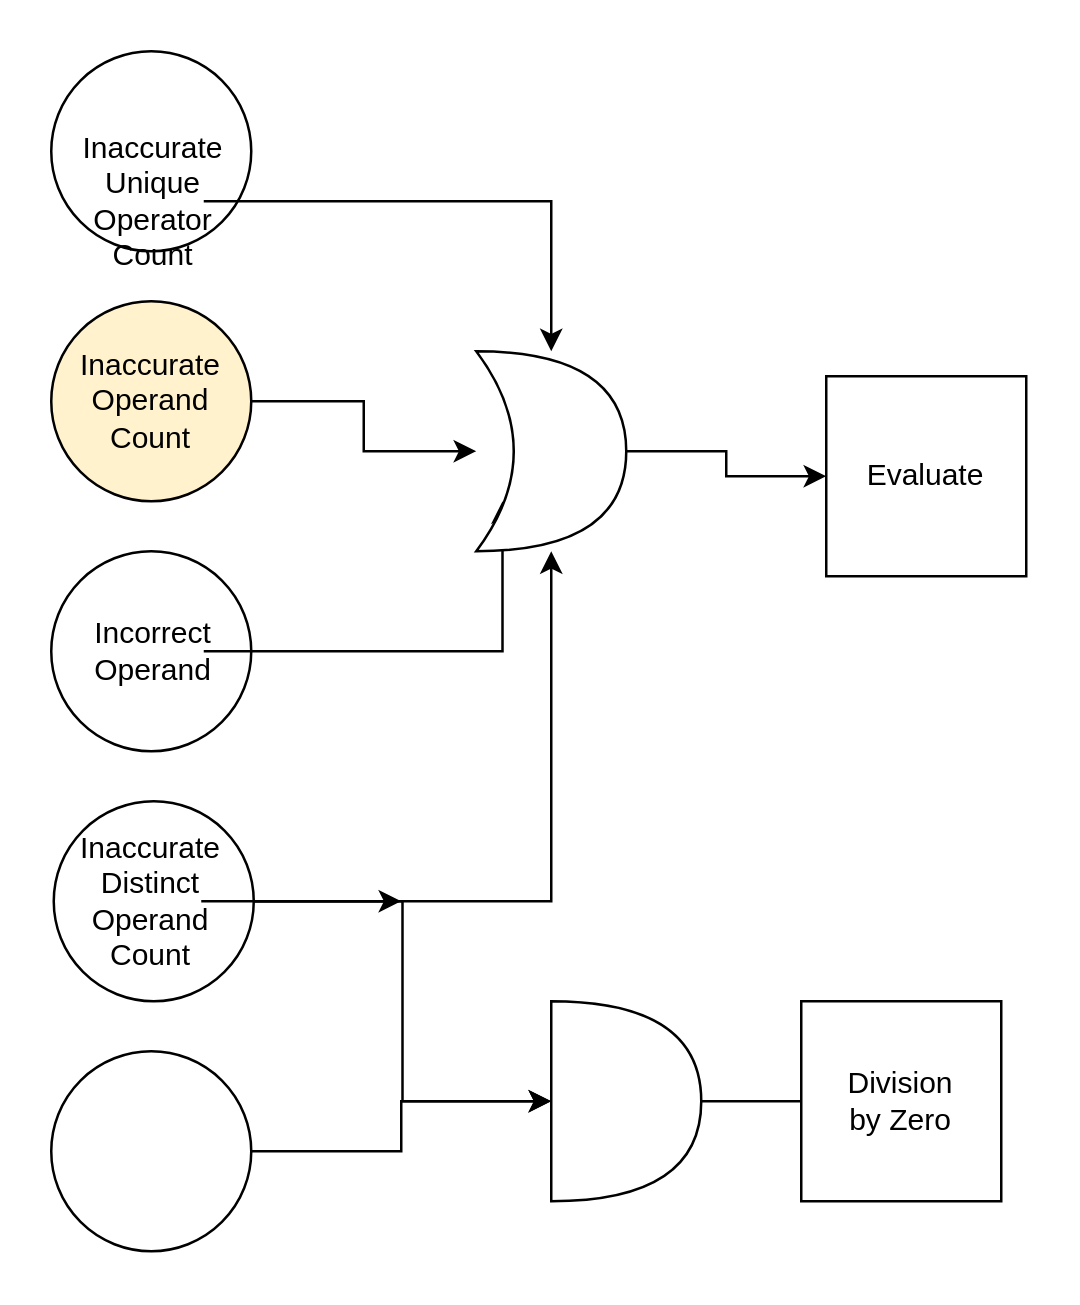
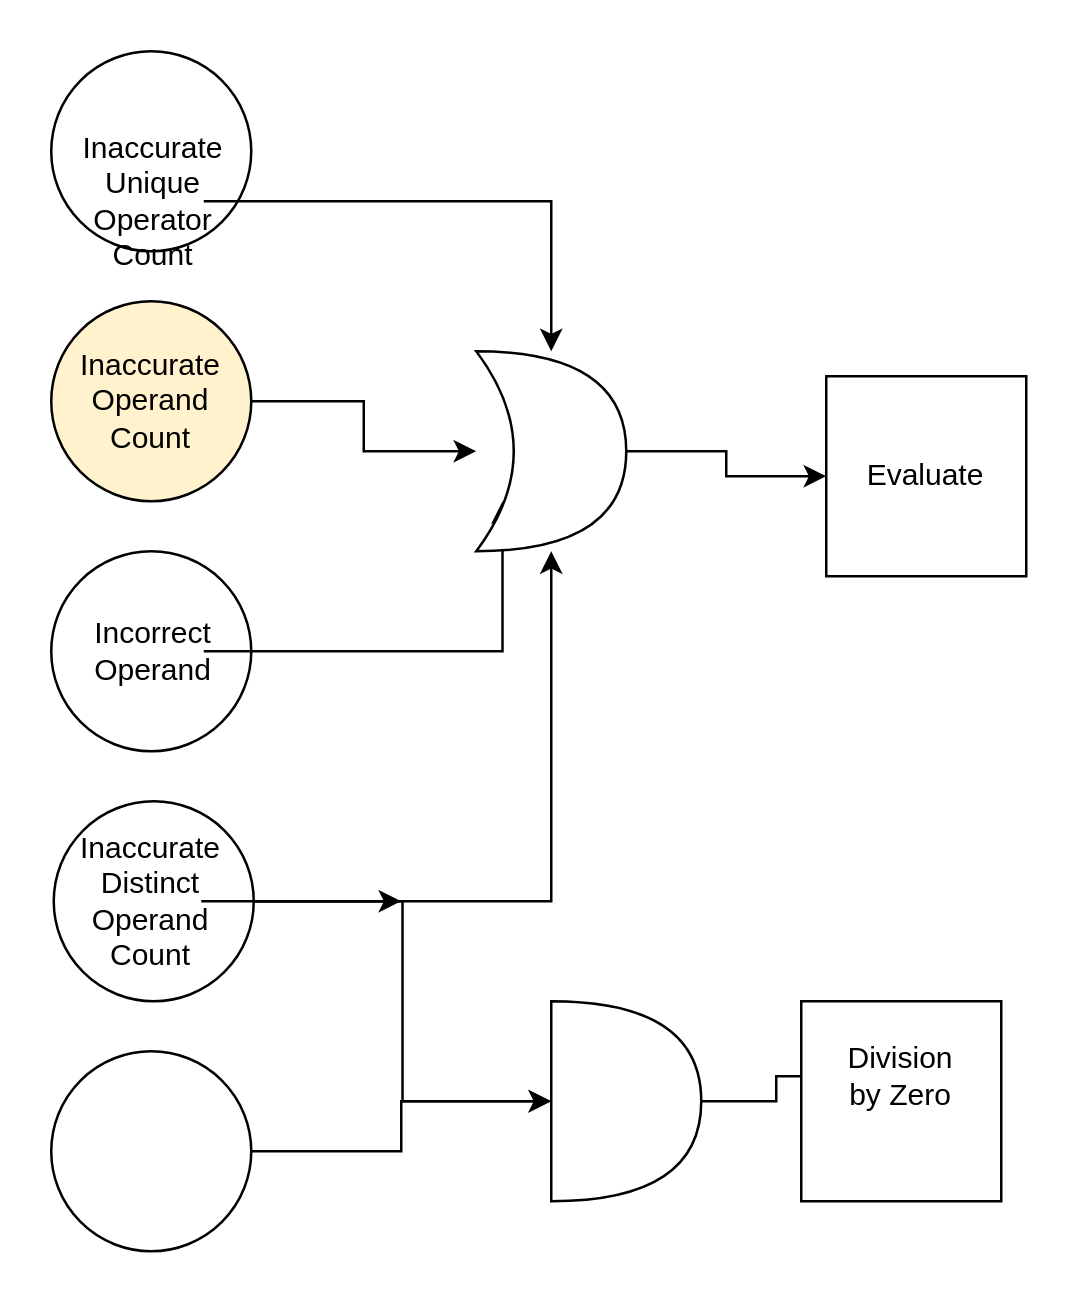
node "Division by Zero": moved (901, 1101) -> (901, 1076)
